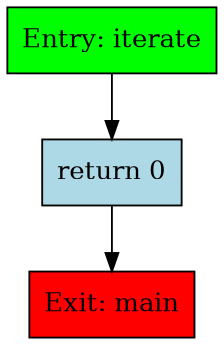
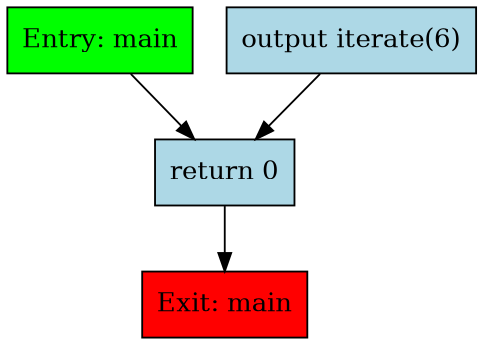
node "Entry: iterate": label "Entry: iterate" -> "Entry: main"
node "output iterate(6)": added
